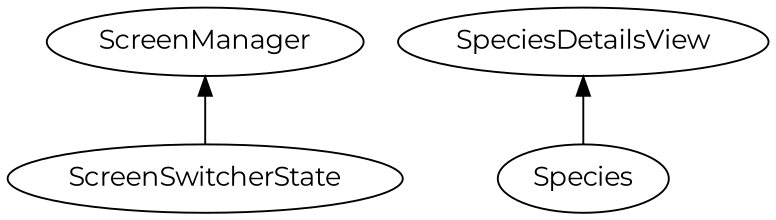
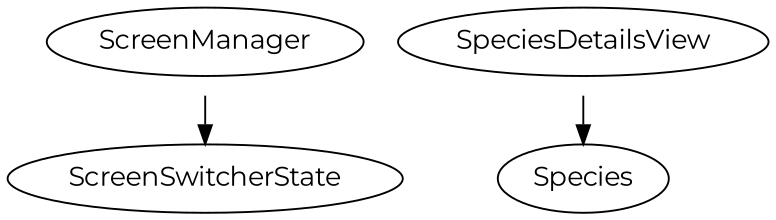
edge "ScreenSwitcherState" -> "ScreenManager": reversed
edge "Species" -> "SpeciesDetailsView": reversed
